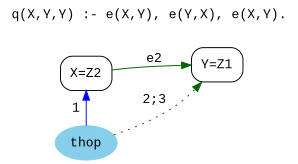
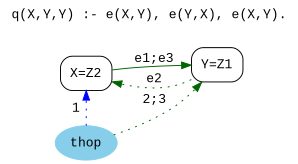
edge "X=Z2" -> "Y=Z1": label "e2" -> "e1;e3"
edge "Y=Z1" -> "X=Z2": added, label "e2"
edge "thop" -> "X=Z2": style solid -> dotted
